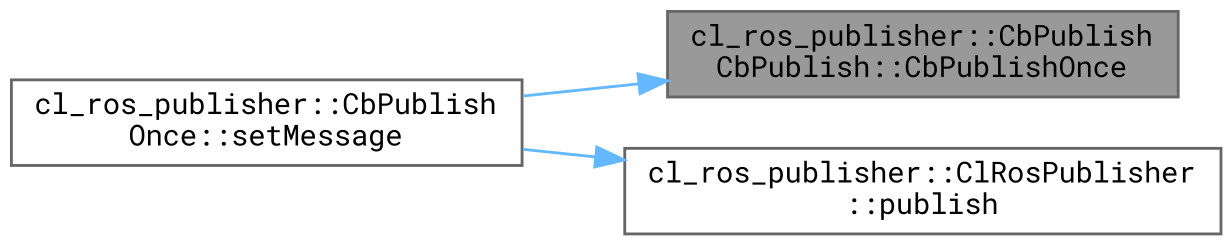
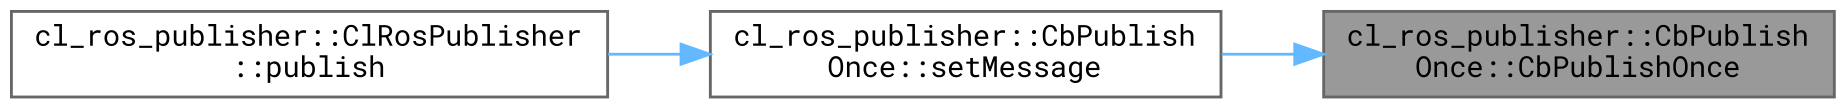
node "cl_ros_publisher::CbPublish CbPublish::CbPublishOnce": label "cl_ros_publisher::CbPublish CbPublish::CbPublishOnce" -> "cl_ros_publisher::CbPublish Once::CbPublishOnce"
edge "cl_ros_publisher::CbPublish Once::setMessage" -> "cl_ros_publisher::ClRosPublisher ::publish": reversed
